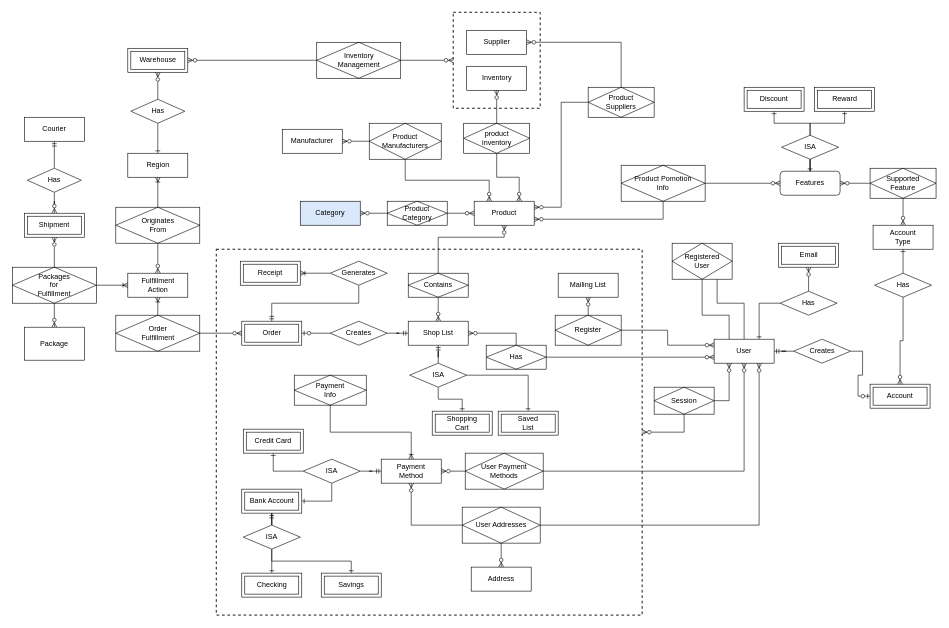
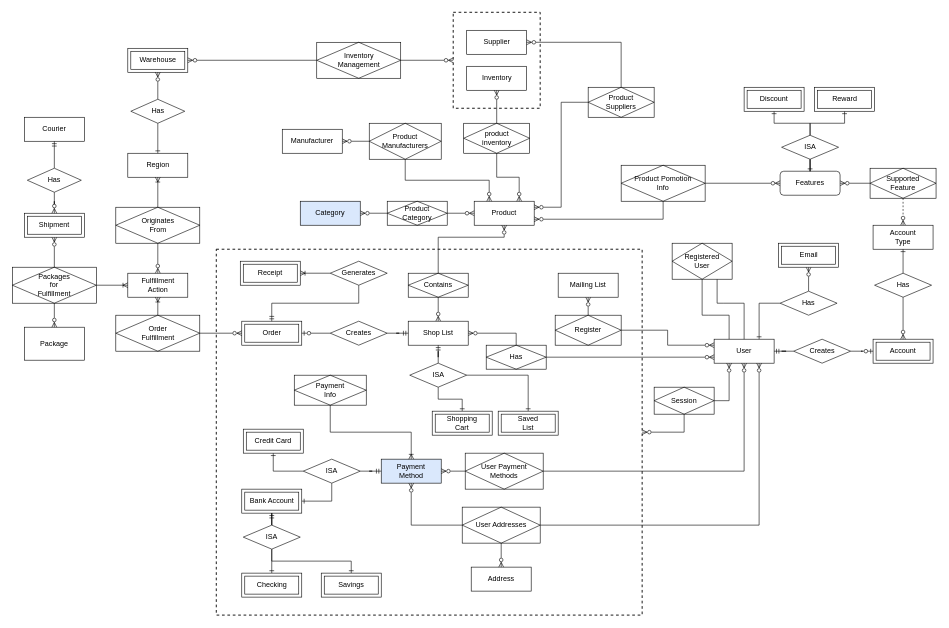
edge "Supported Feature" -> "Account Type": style solid -> dashed
node "Account": moved (900, 396) -> (903, 351)
node "Payment Method": fillcolor #ffffff -> #dae8fc
